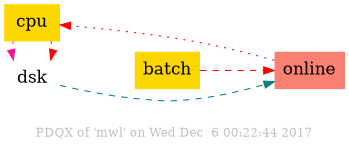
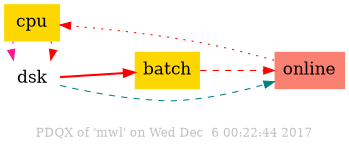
edge "dsk" -> "batch": added
